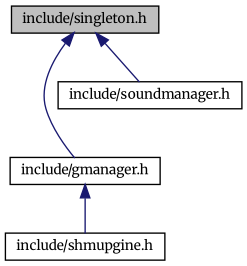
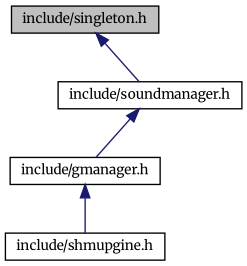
edge "include/gmanager.h" -> "include/singleton.h": now "include/gmanager.h" -> "include/soundmanager.h"
